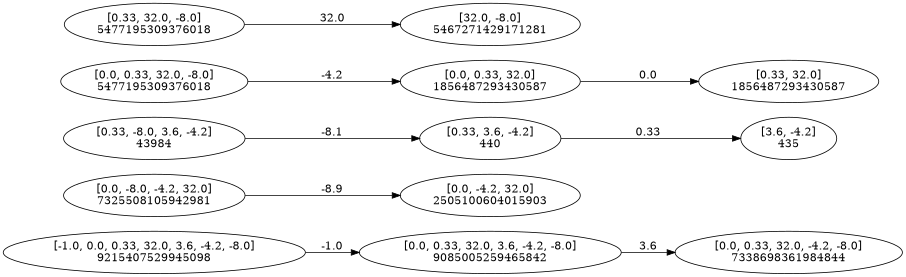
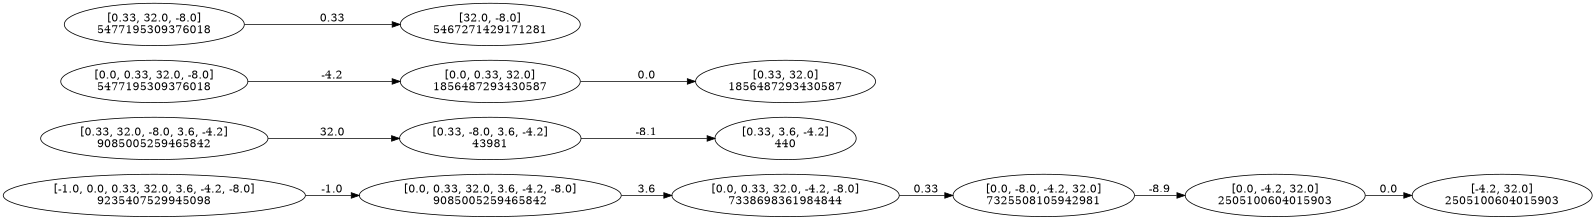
edge "[0.33, 32.0, -8.0] 5477195309376018" -> "[32.0, -8.0] 5467271429171281": label "32.0" -> "0.33"
node "[0.33, 32.0, -8.0, 3.6, -4.2] 9085005259465842": added
node "[0.33, -8.0, 3.6, -4.2] 43984": label "[0.33, -8.0, 3.6, -4.2] 43984" -> "[0.33, -8.0, 3.6, -4.2] 43981"
node "[3.6, -4.2] 435": removed
edge "[0.0, 0.33, 32.0, -4.2, -8.0] 7338698361984844" -> "[0.0, -8.0, -4.2, 32.0] 7325508105942981": added, label "0.33"
node "[-4.2, 32.0] 2505100604015903": added
node "[-1.0, 0.0, 0.33, 32.0, 3.6, -4.2, -8.0] 9215407529945098": label "[-1.0, 0.0, 0.33, 32.0, 3.6, -4.2, -8.0] 9215407529945098" -> "[-1.0, 0.0, 0.33, 32.0, 3.6, -4.2, -8.0] 9235407529945098"
